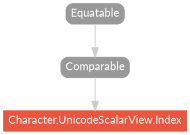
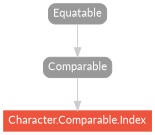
node "Character.UnicodeScalarView.Index": label "Character.UnicodeScalarView.Index" -> "Character.Comparable.Index"
